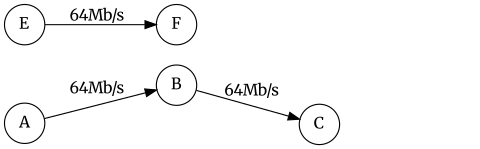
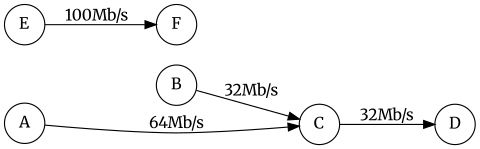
edge "E" -> "F": label "64Mb/s" -> "100Mb/s"
edge "B" -> "C": label "64Mb/s" -> "32Mb/s"
edge "A" -> "B": now "A" -> "C"
node "D": added
